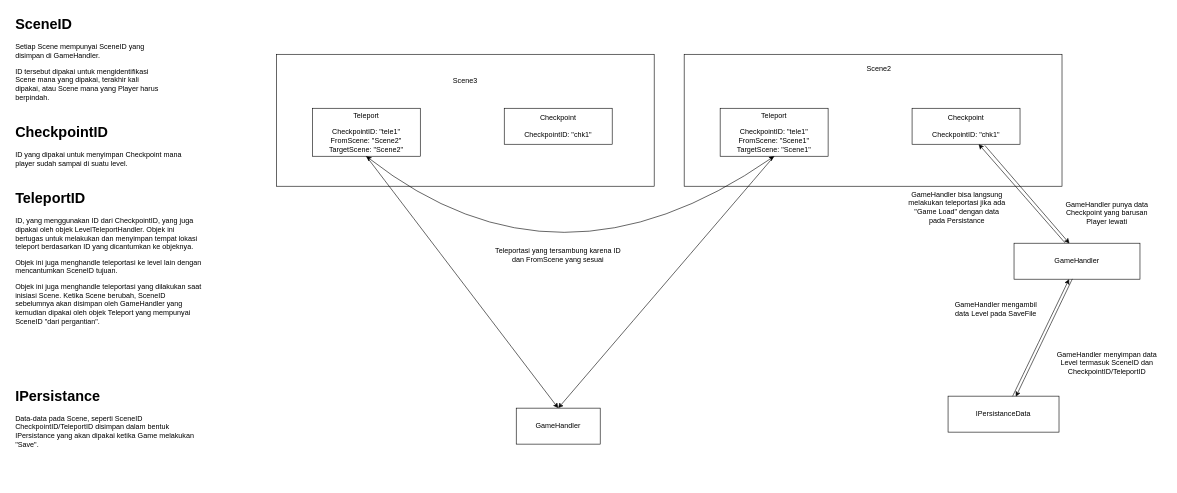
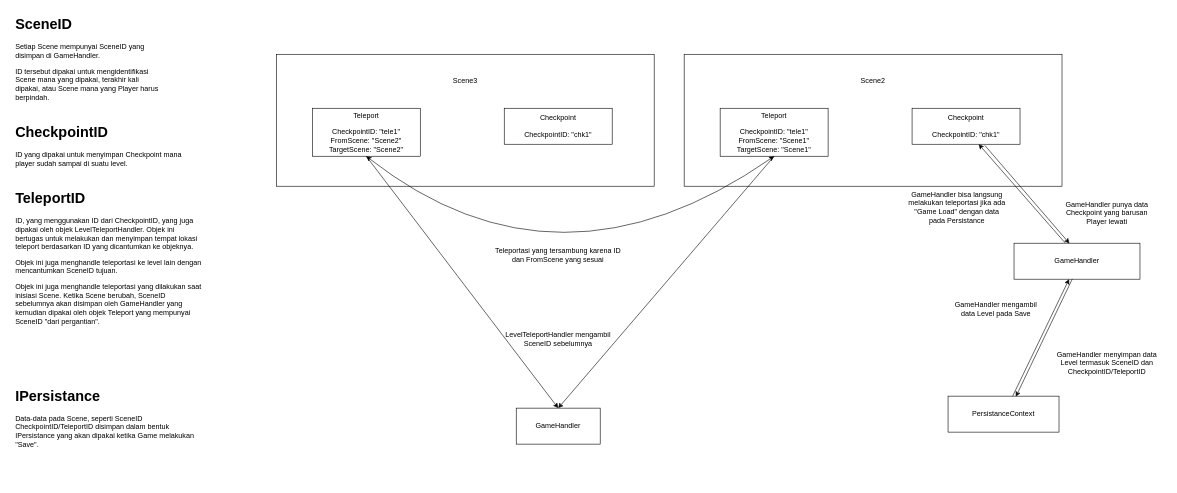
node "Scene2": moved (879, 69) -> (873, 81)
node "GameHandler mengambil data Level pada SaveFile": label "GameHandler mengambil data Level pada SaveFile" -> "GameHandler mengambil data Level pada Save"
node "LevelTeleportHandler mengambil SceneID sebelumnya": added
node "IPersistanceData": label "IPersistanceData" -> "PersistanceContext"
